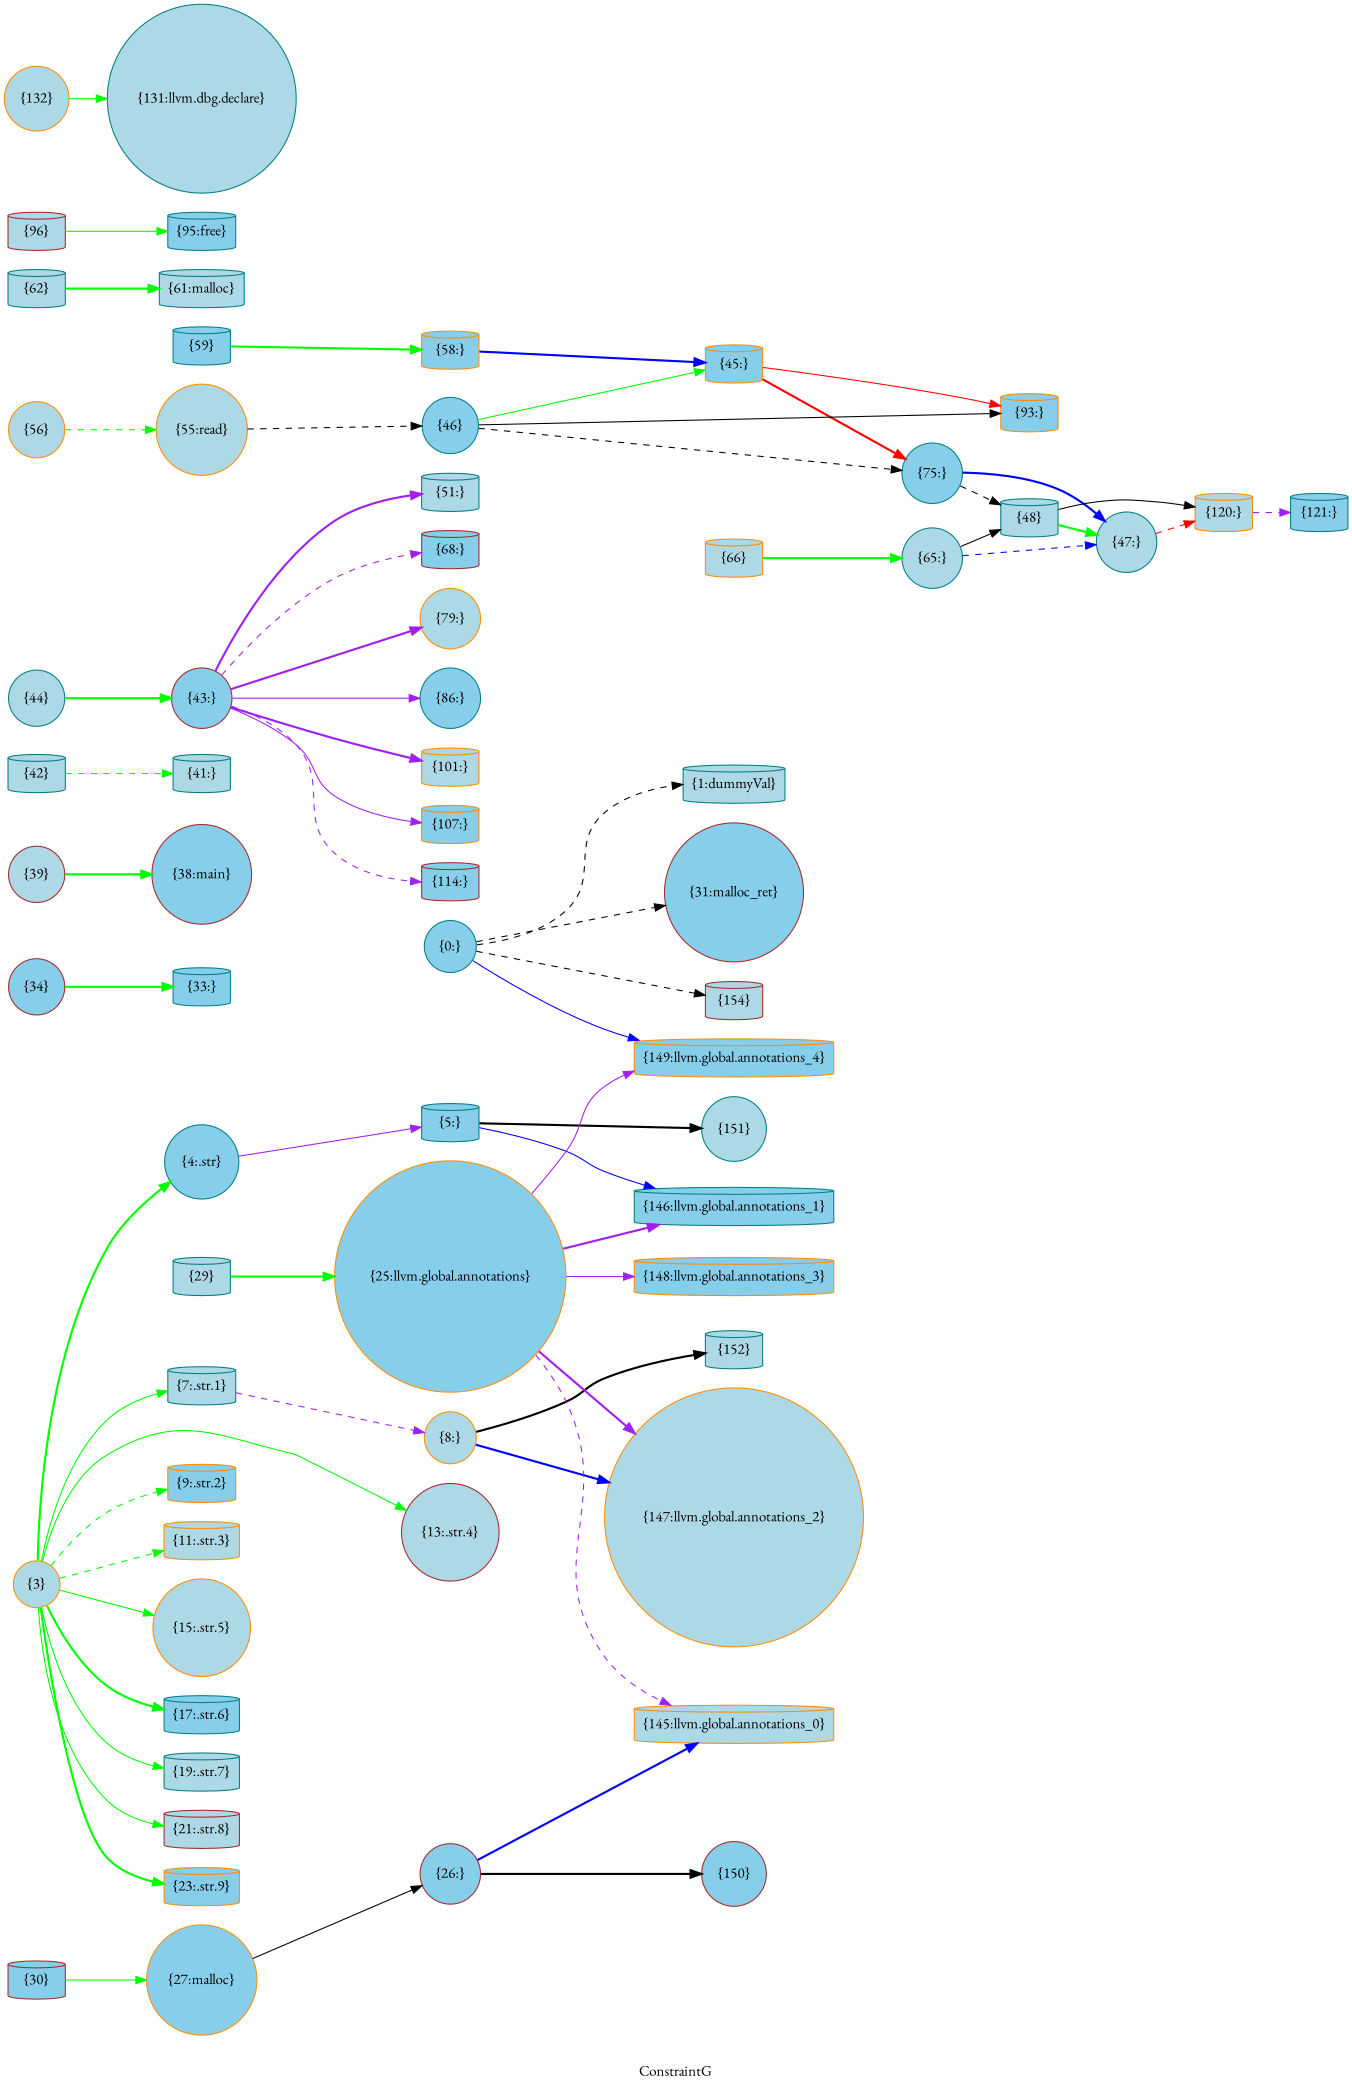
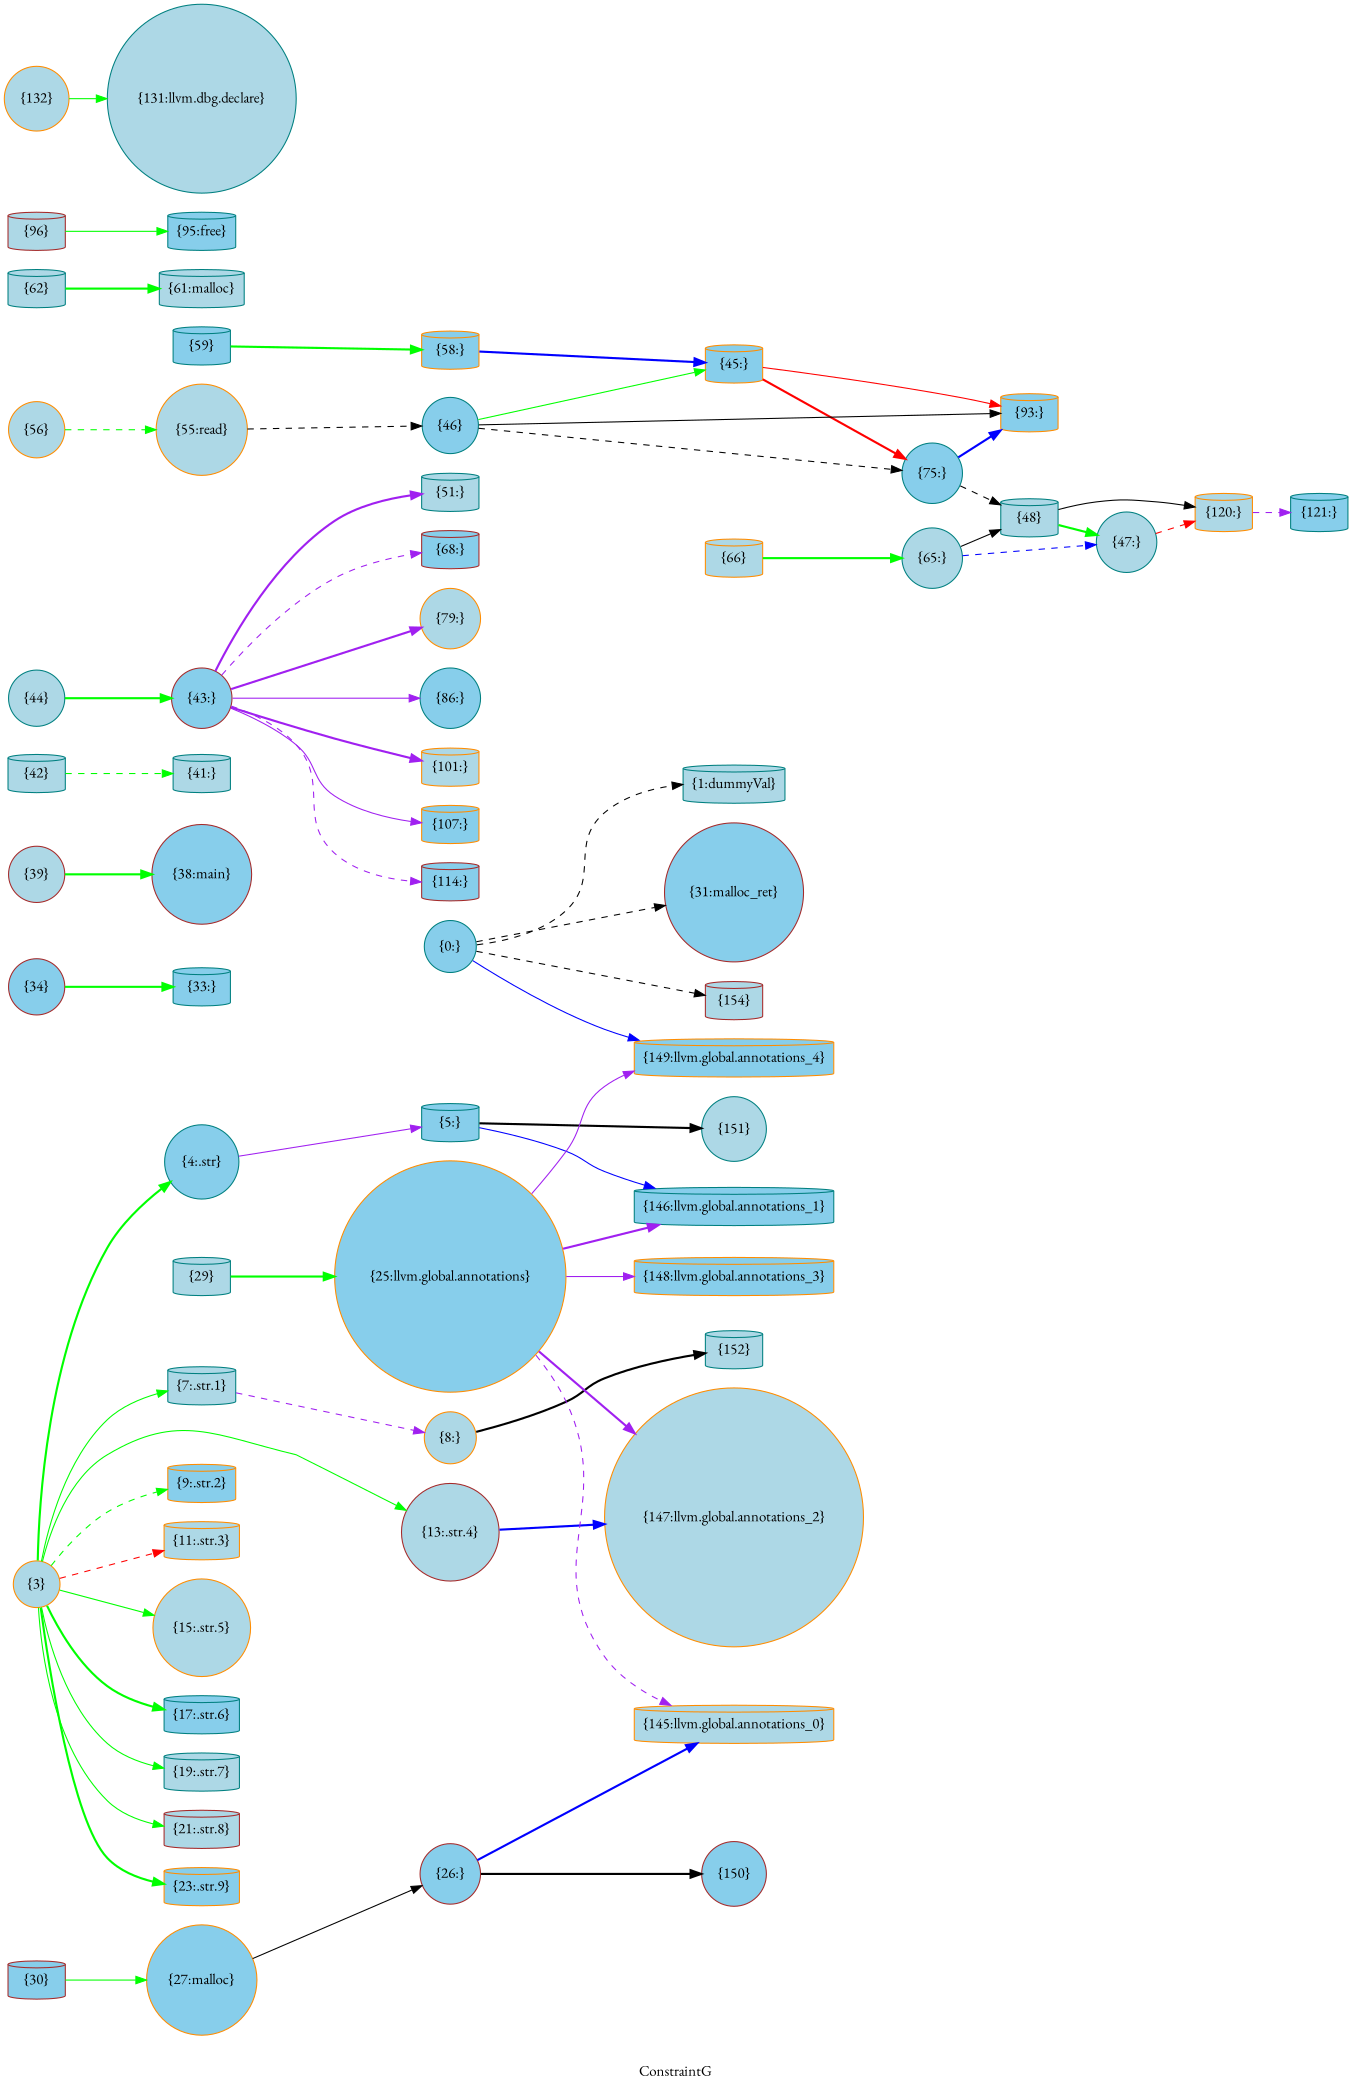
edge "{75:}" -> "{47:}": now "{75:}" -> "{93:}"
edge "{8:}" -> "{147:llvm.global.annotations_2}": now "{13:.str.4}" -> "{147:llvm.global.annotations_2}"
edge "{3}" -> "{11:.str.3}": color green -> red
